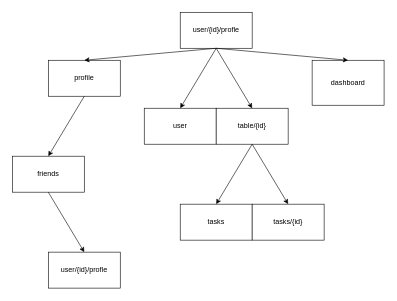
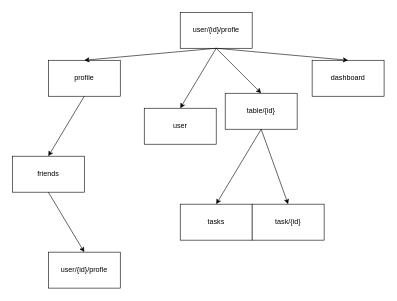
node "dashboard": size 72x45 -> 72x36
node "table/{id}": moved (252, 126) -> (261, 111)
node "tasks/{id}": label "tasks/{id}" -> "task/{id}"
